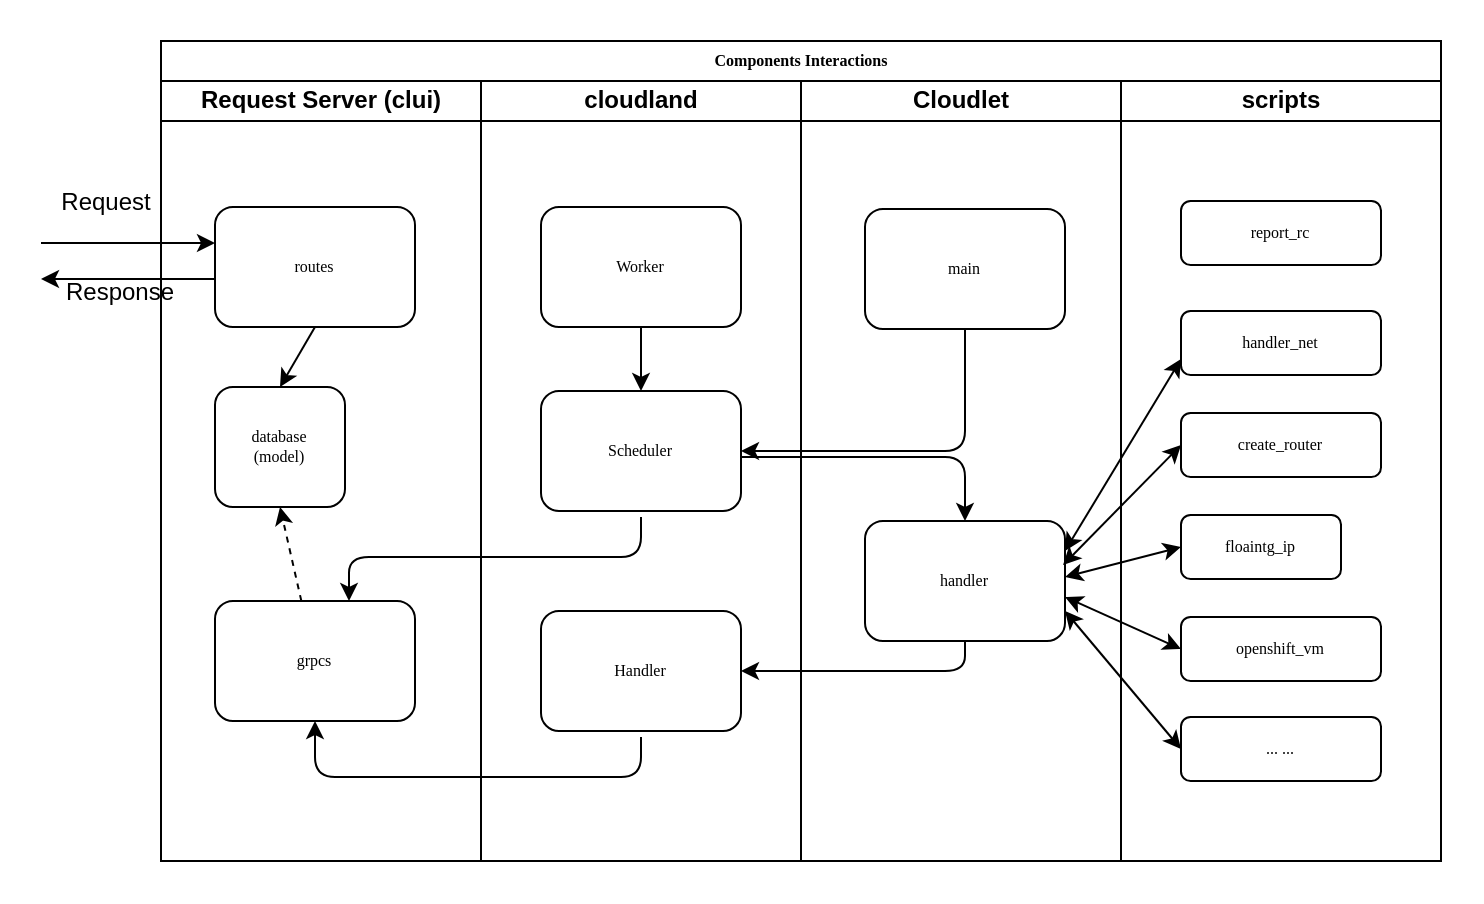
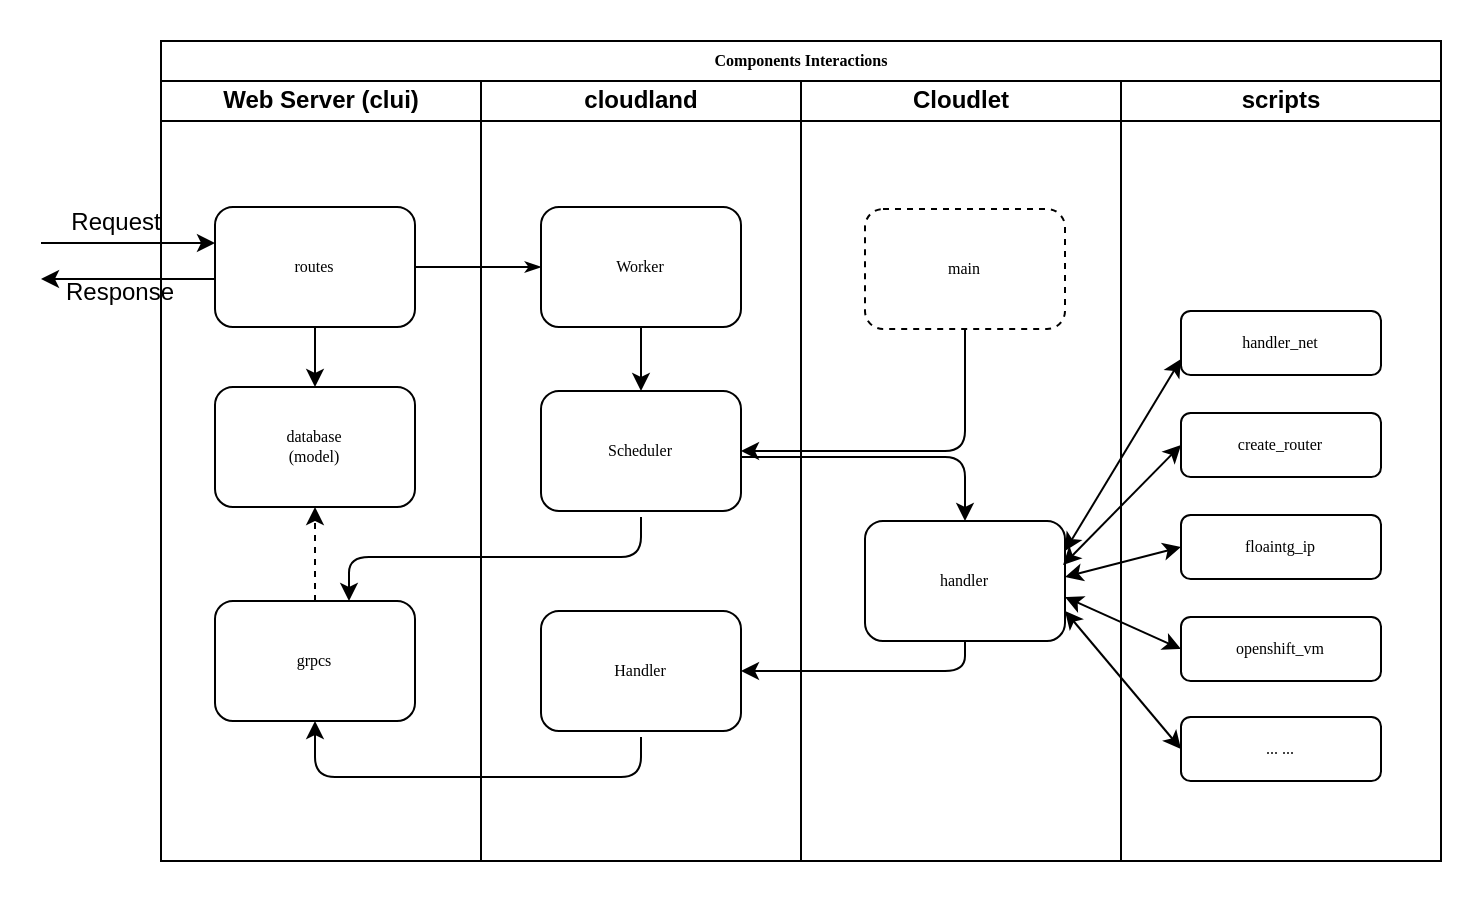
node "Request Server (clui)": label "Request Server (clui)" -> "Web Server (clui)"
node "Request": moved (107, 203) -> (117, 223)
node "report_rc": removed
edge "routes" -> "Worker": added
node "main": style solid -> dashed
node "database (model)": size 130x120 -> 200x120
node "floaintg_ip": size 160x64 -> 200x64
